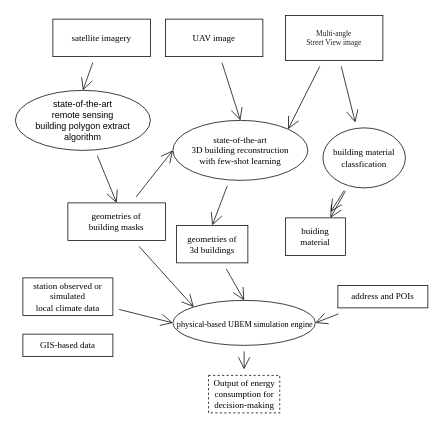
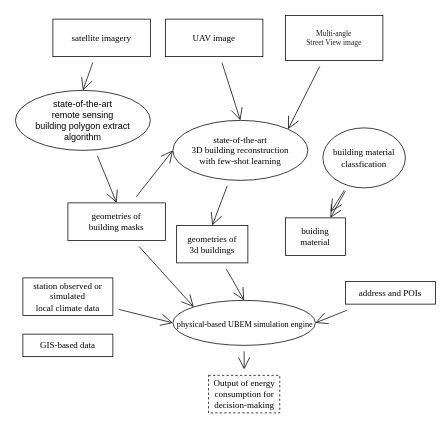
edge "Multi-angle Street View image" -> "building material classfication": removed
node "address and POIs": moved (383, 297) -> (390, 293)
